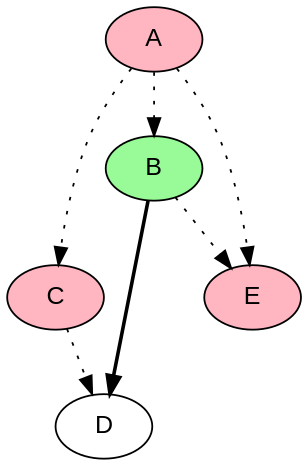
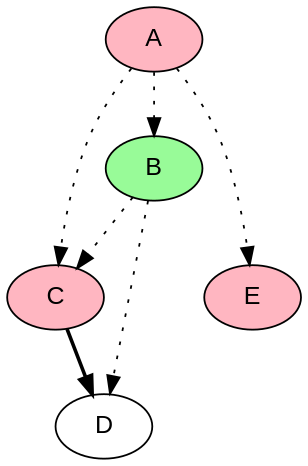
edge "B" -> "E": now "B" -> "C"
edge "B" -> "D": style bold -> dotted
edge "C" -> "D": style dotted -> bold
